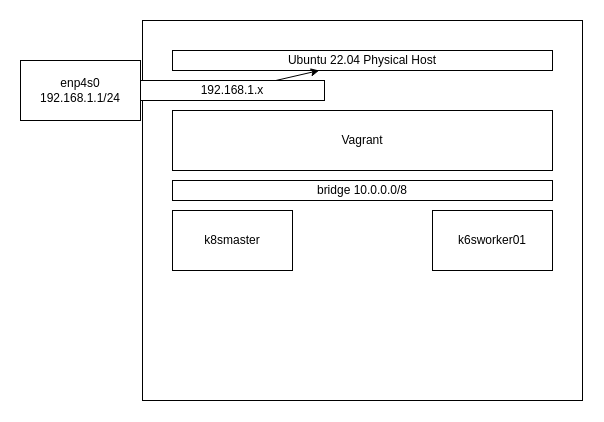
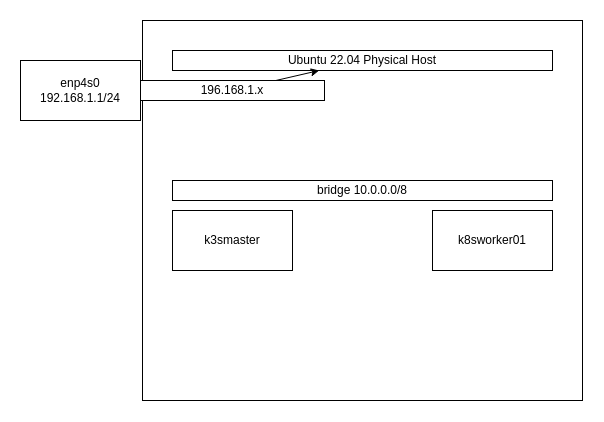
node "192.168.1.x": label "192.168.1.x" -> "196.168.1.x"
node "Vagrant": removed
node "k8smaster": label "k8smaster" -> "k3smaster"
node "k6sworker01": label "k6sworker01" -> "k8sworker01"
